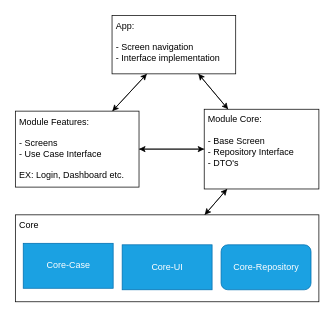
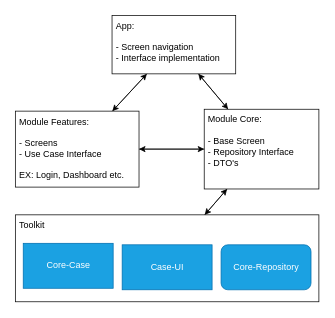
node "Core": label "Core" -> "Toolkit"
node "Core-UI": label "Core-UI" -> "Case-UI"
